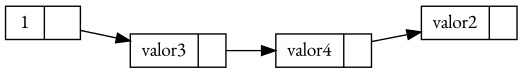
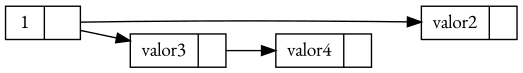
edge "valor4" -> "valor2": now "1" -> "valor2"
